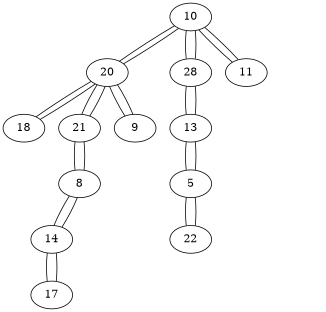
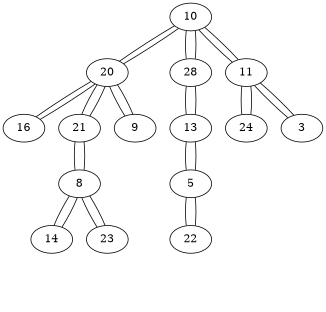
node "18": label "18" -> "16"
node "24": added
node "3": added
node "23": added
node "17": removed
